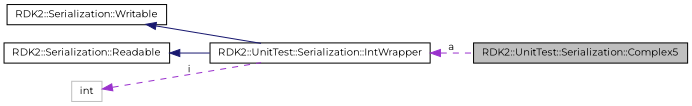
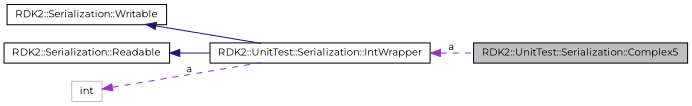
edge "RDK2::UnitTest::Serialization::IntWrapper" -> "int": label "i" -> "a"
